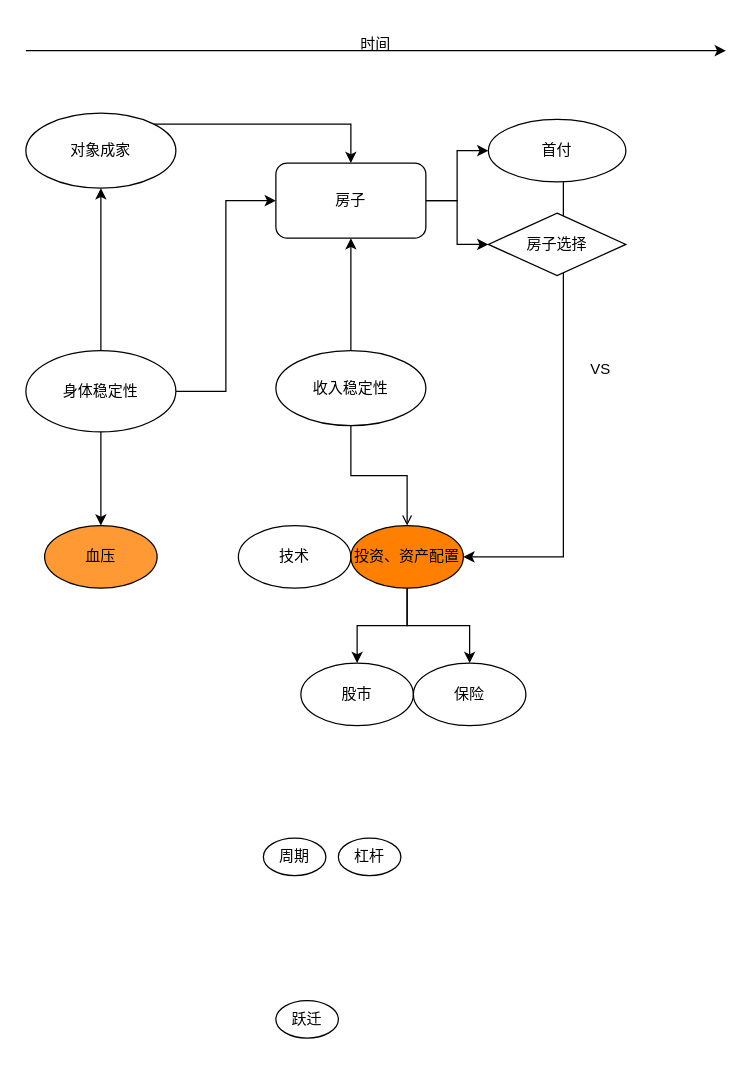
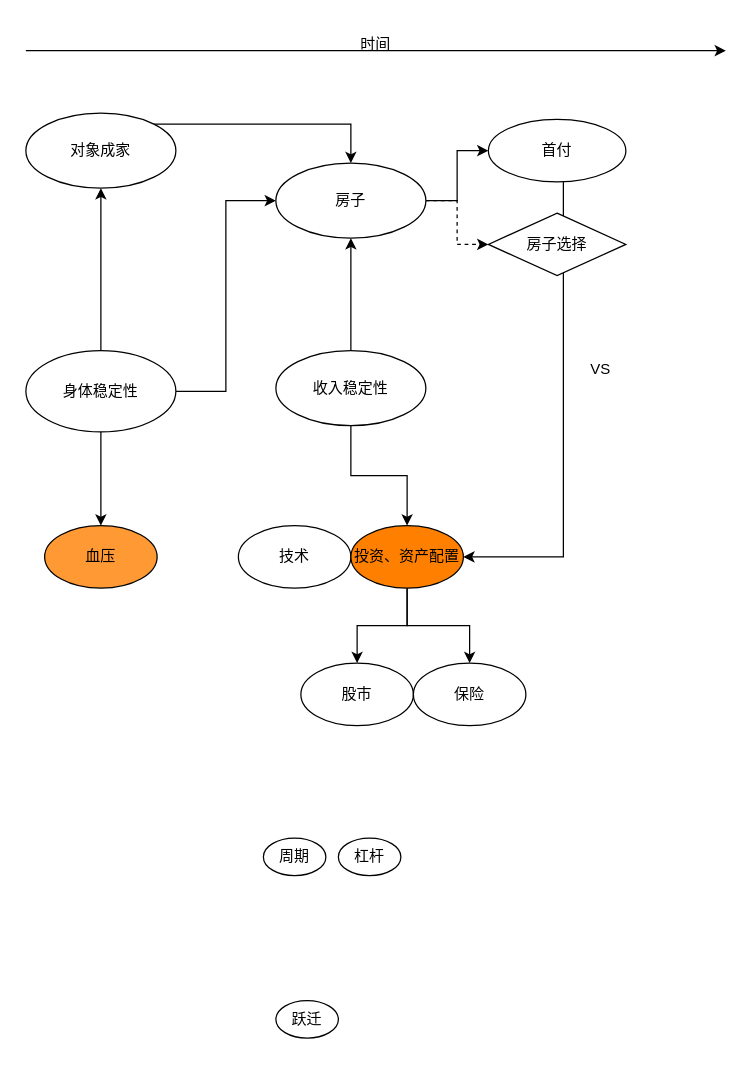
node "房子": shape rounded rectangle -> ellipse
edge "房子" -> "房子选择": style solid -> dashed
edge "收入稳定性" -> "投资、资产配置": arrowhead open -> classic
